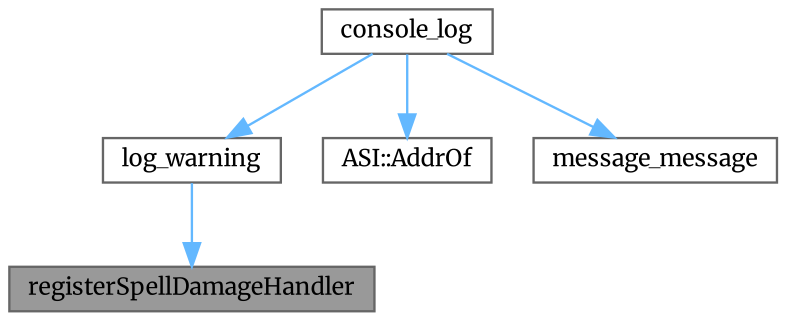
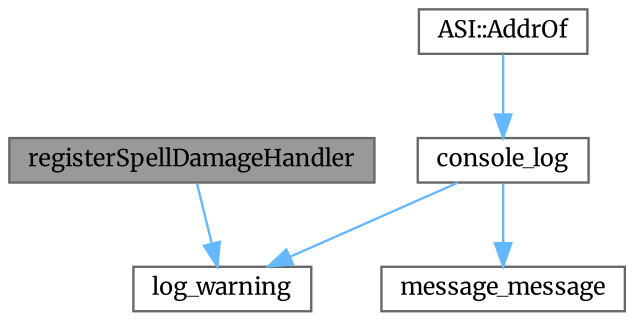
edge "console_log" -> "ASI::AddrOf": reversed
edge "log_warning" -> "registerSpellDamageHandler": reversed
